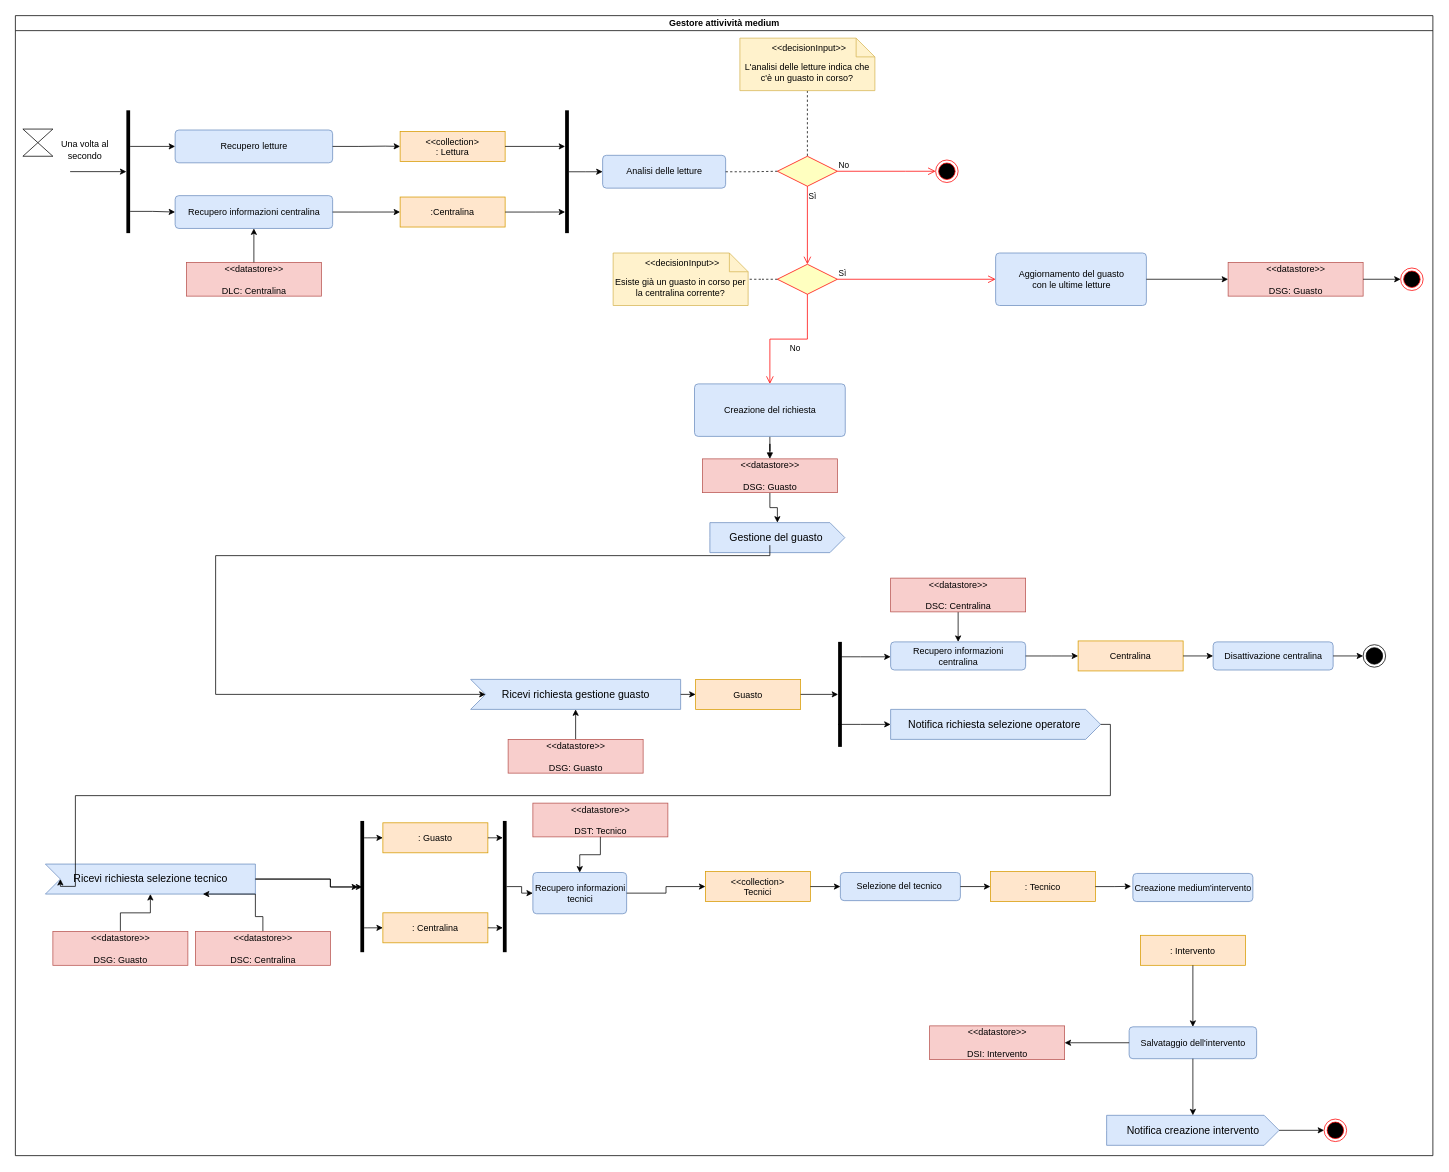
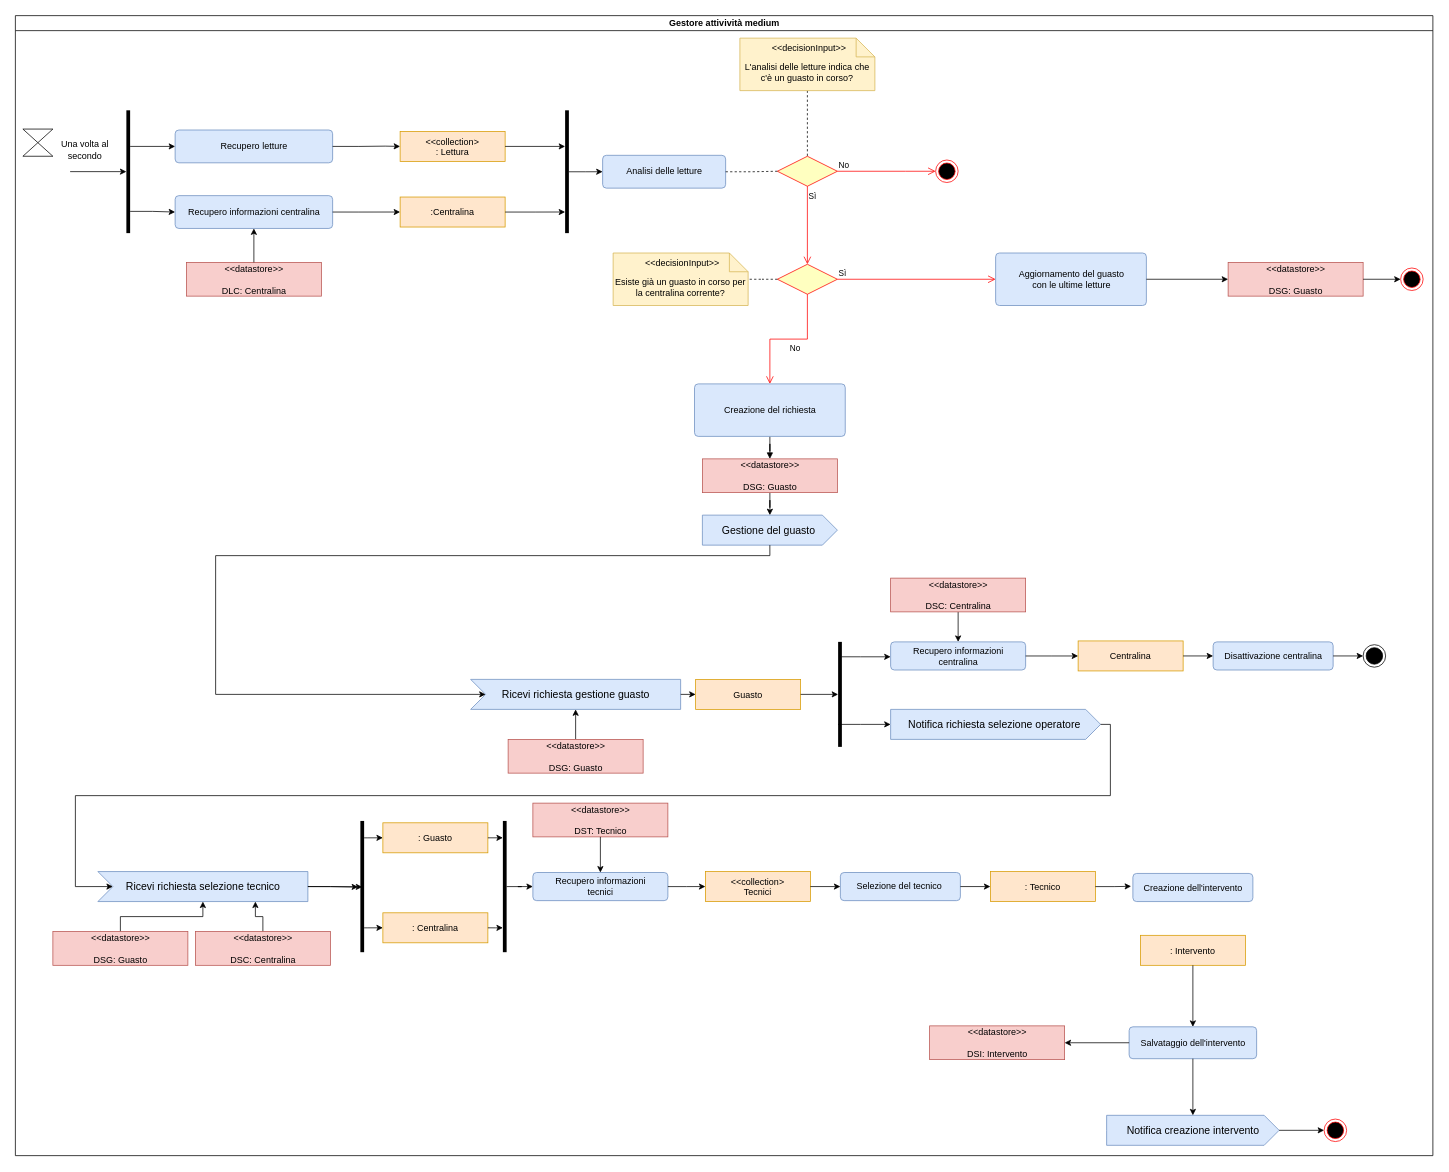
node "Gestione del guasto": moved (777, 537) -> (770, 530)
node "Ricevi richiesta selezione tecnico": moved (150, 879) -> (203, 886)
node "Creazione medium'intervento": label "Creazione medium'intervento" -> "Creazione dell'intervento"
node "Recupero informazioni tecnici": size 94x41 -> 135x28
